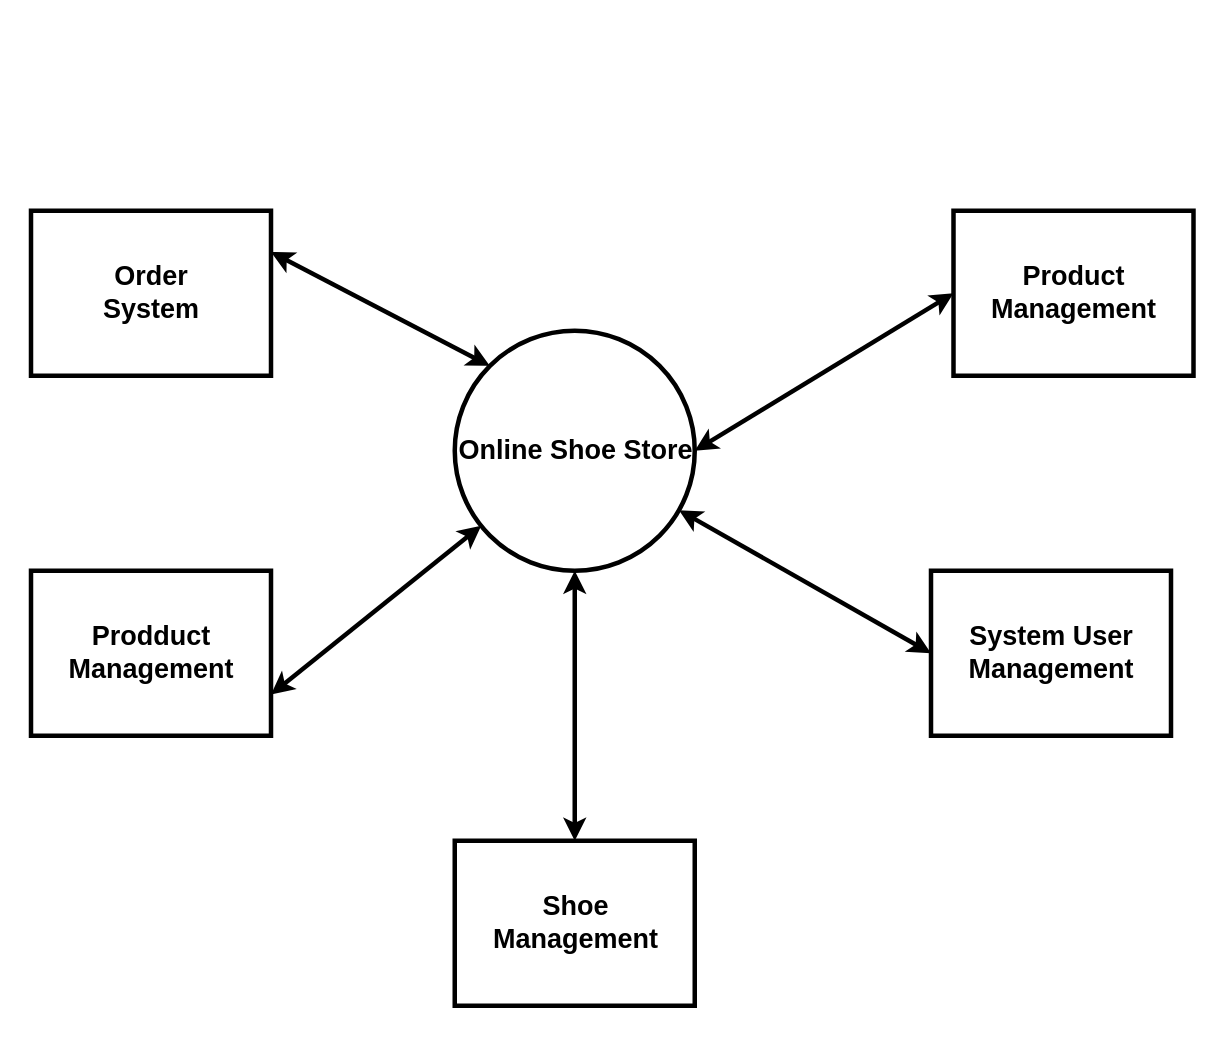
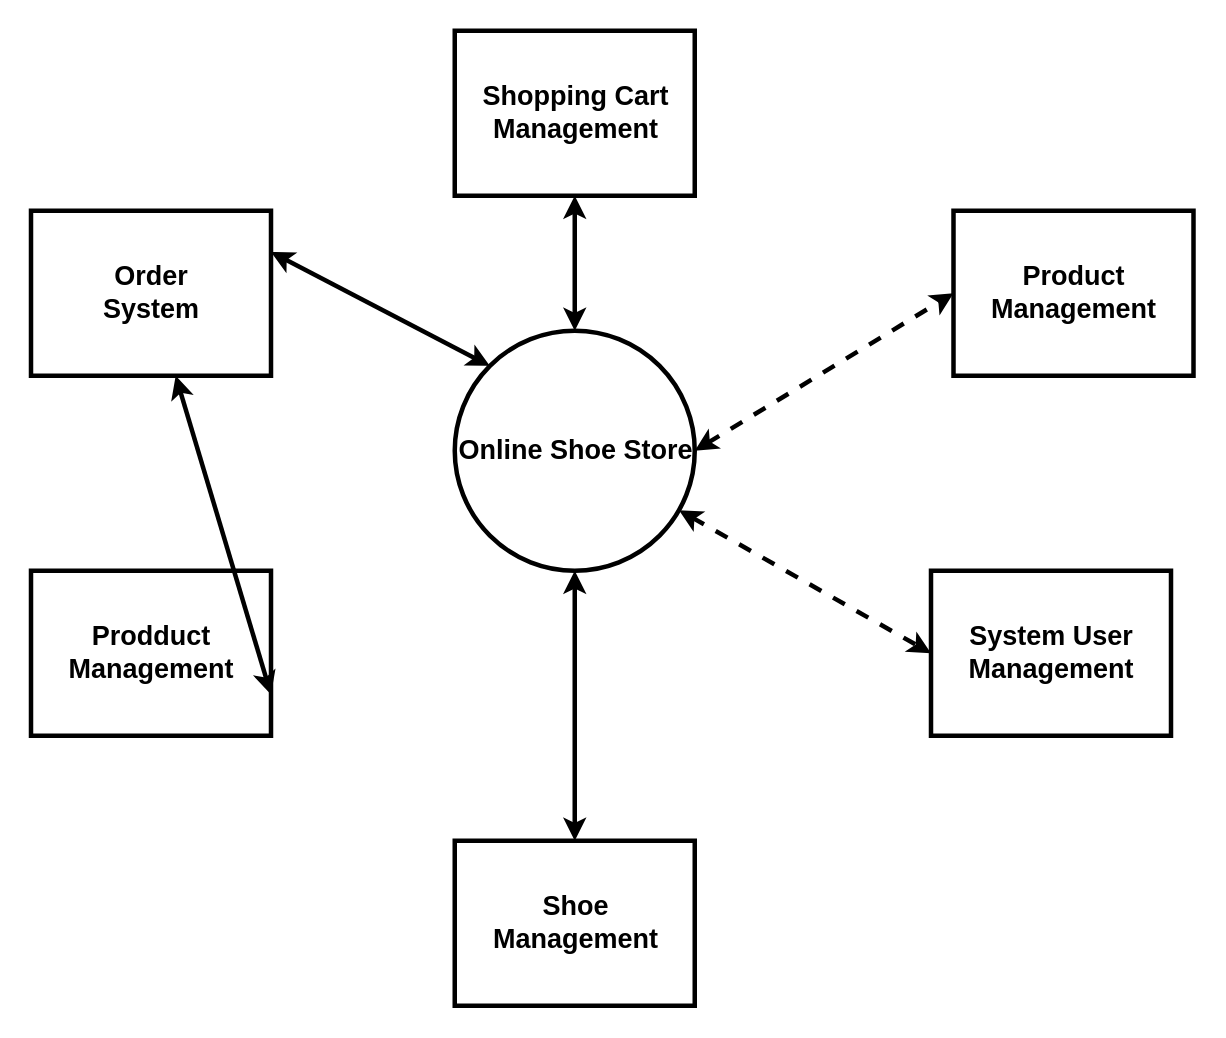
node "Shopping Cart Management": added
edge "Shopping Cart Management" -- "Online Shoe Store": added
edge "Product Management" -- "Online Shoe Store": style solid -> dashed
edge "Online Shoe Store" -- "System User Management": style solid -> dashed
edge "Online Shoe Store" -- "Prodduct Management": now "Order System" -- "Prodduct Management"
